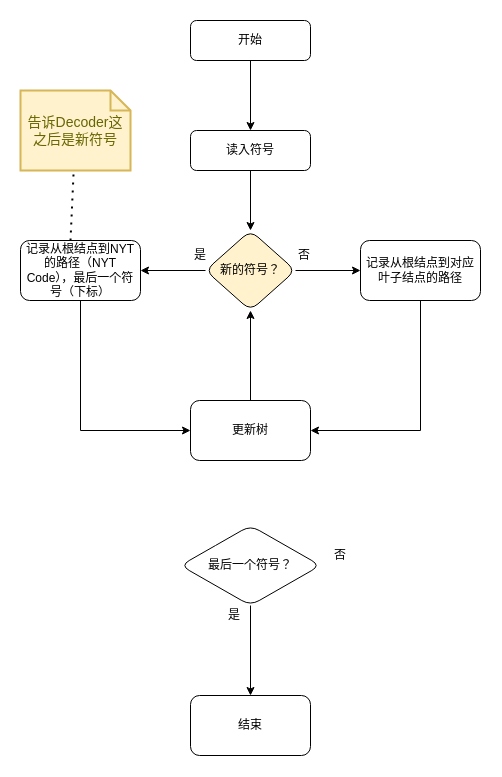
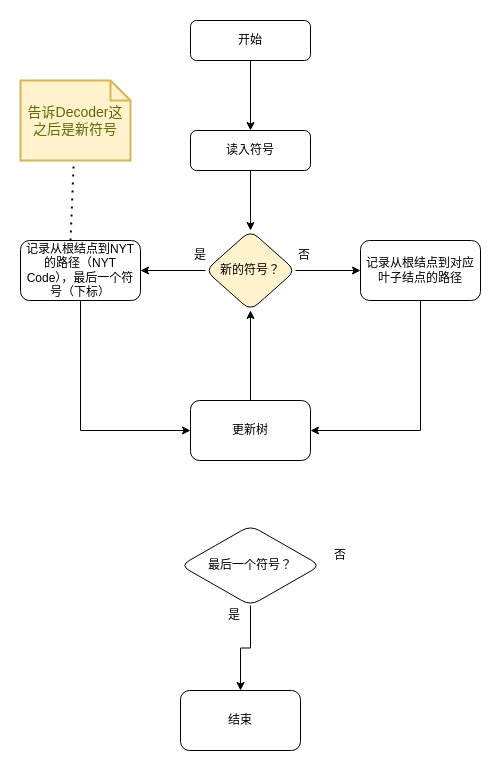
node "告诉Decoder这之后是新符号": moved (76, 131) -> (76, 121)
node "结束": moved (251, 726) -> (241, 721)
